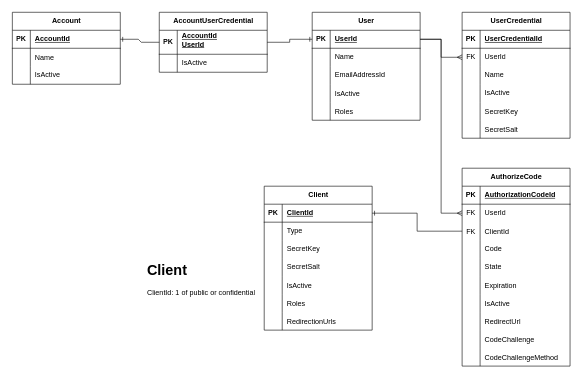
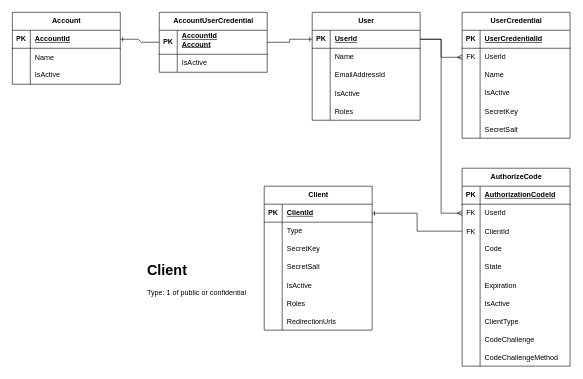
node "AccountId UserId": label "AccountId UserId" -> "AccountId Account"
node "ClientClientId: 1 of public or confidential": label "ClientClientId: 1 of public or confidential" -> "ClientType: 1 of public or confidential"
node "RedirectUrl": label "RedirectUrl" -> "ClientType"
